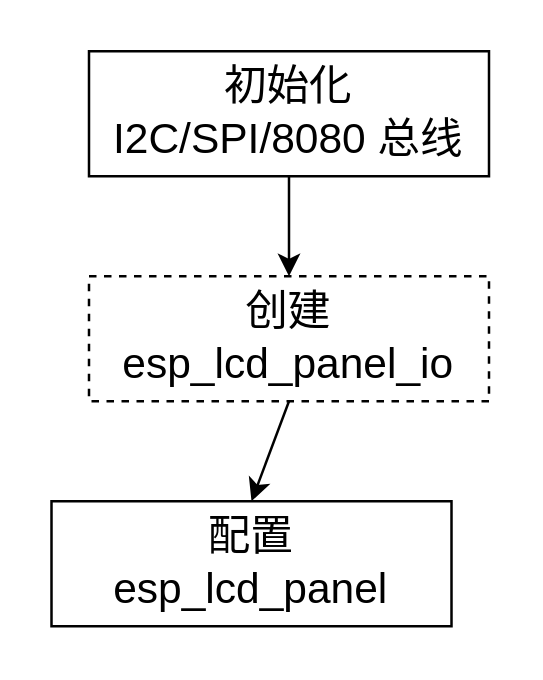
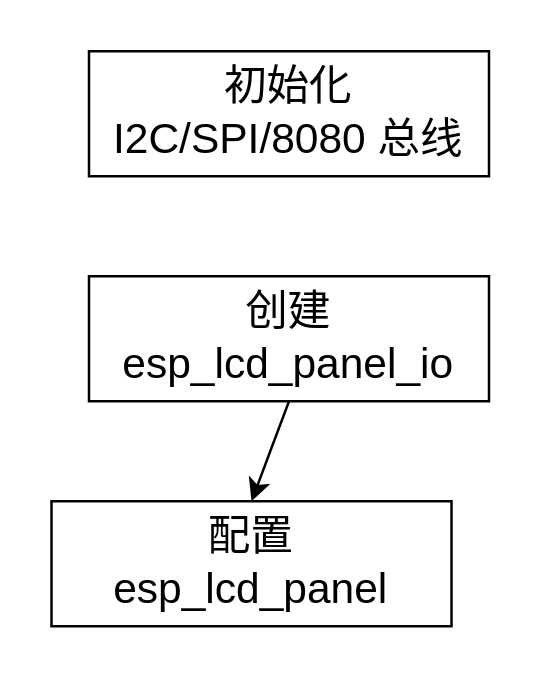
edge "初始化 I2C/SPI/8080 总线" -> "创建 esp_lcd_panel_io": removed
node "创建 esp_lcd_panel_io": style dashed -> solid
